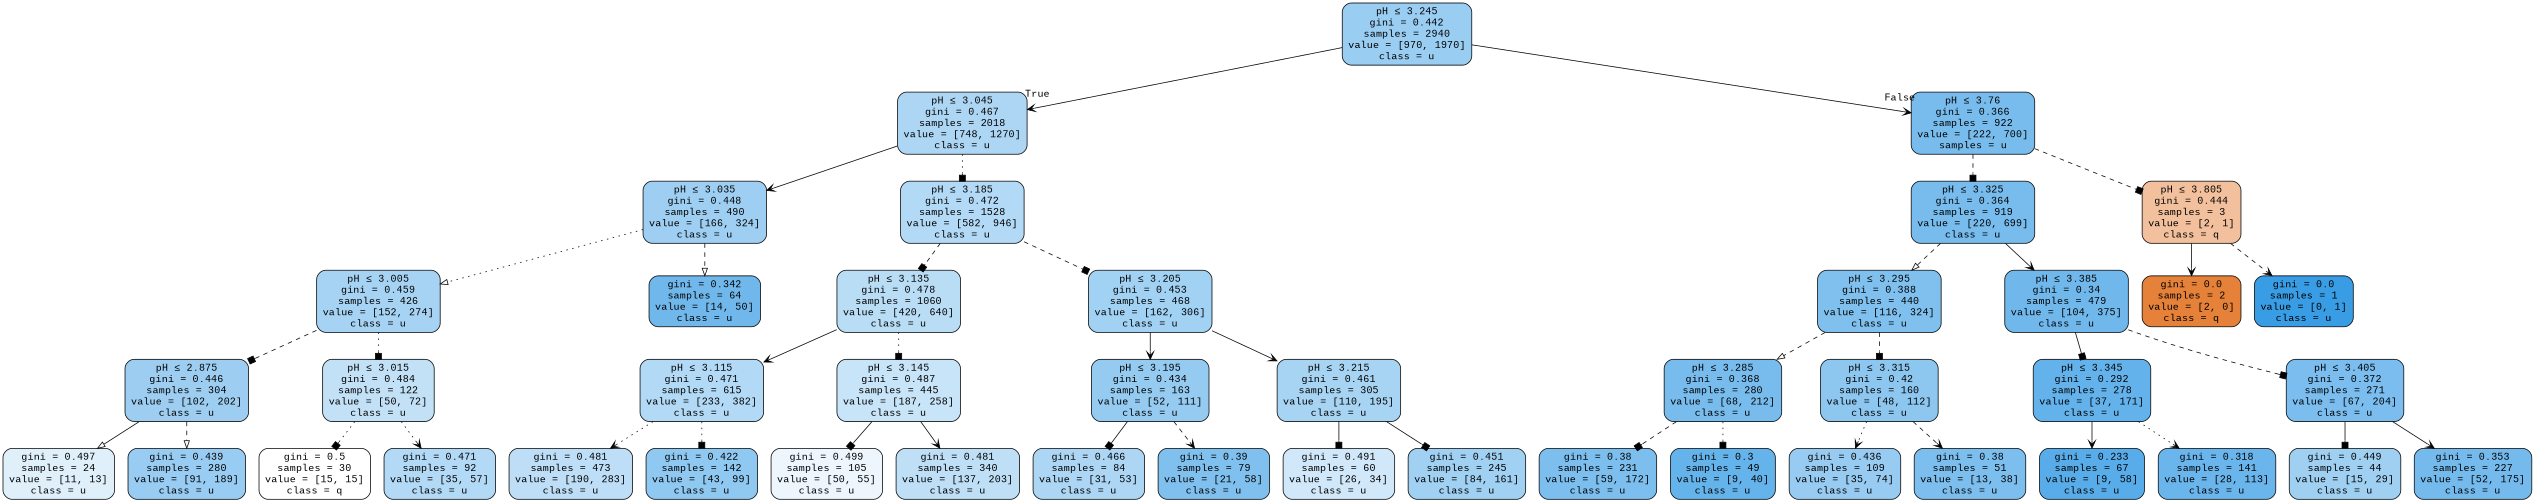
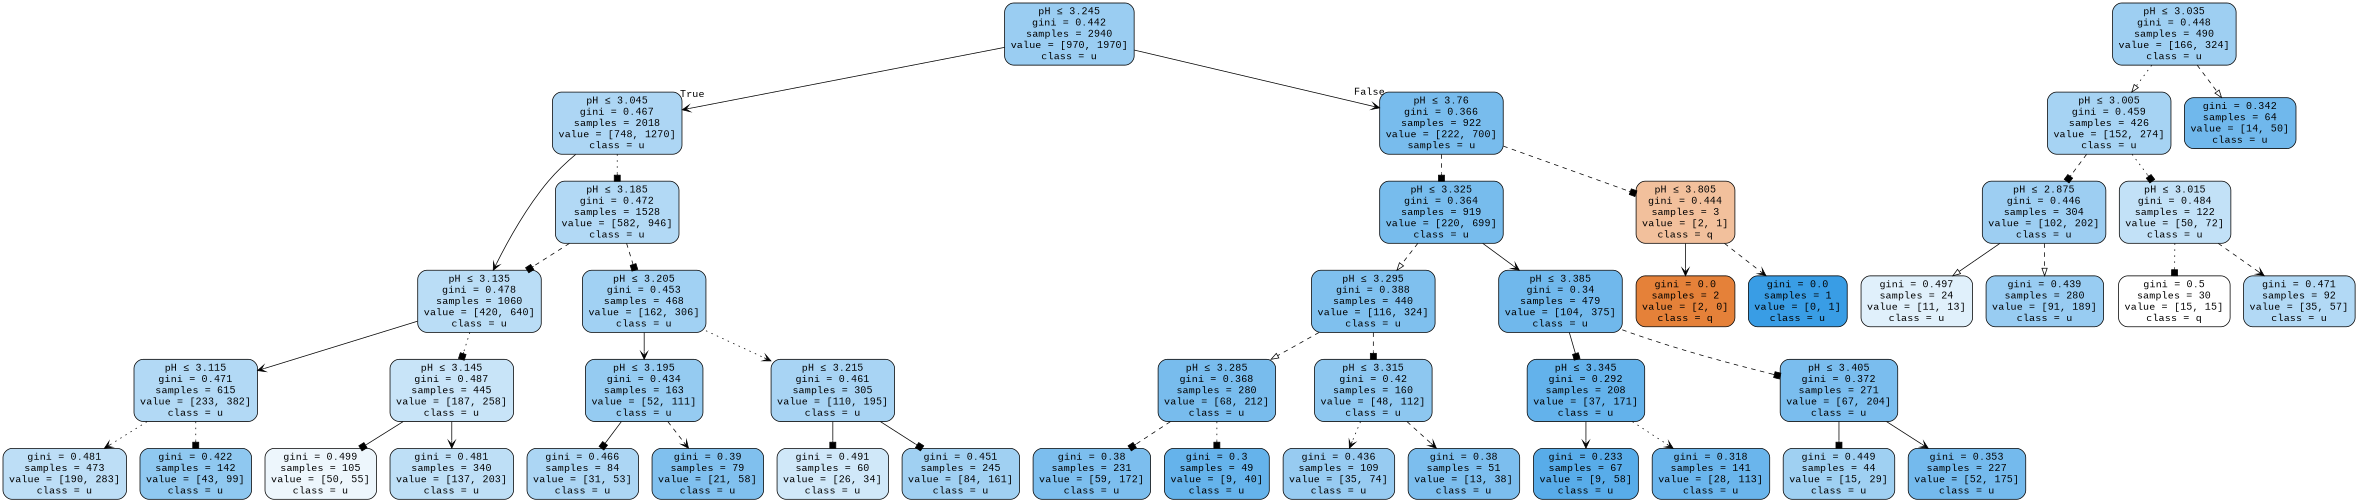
edge "pH ≤ 3.045" -> "pH ≤ 3.035": now "pH ≤ 3.045" -> "pH ≤ 3.135"
edge "pH ≤ 3.205" -> "pH ≤ 3.215": style solid -> dotted
node "pH ≤ 3.345": text "samples = 278" -> "samples = 208"
edge "pH ≤ 3.015" -> "gini = 0.471": style dotted -> dashed
